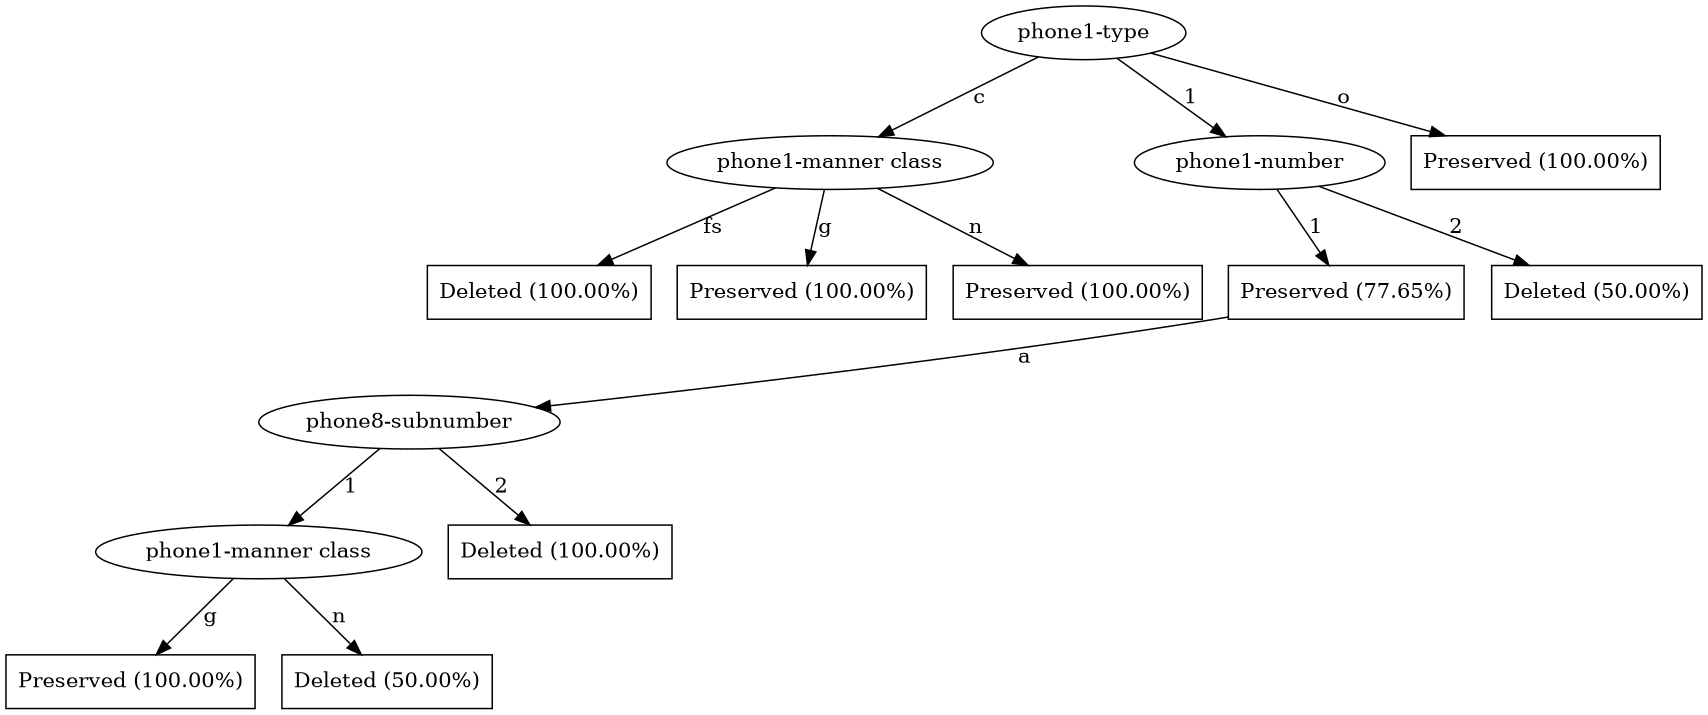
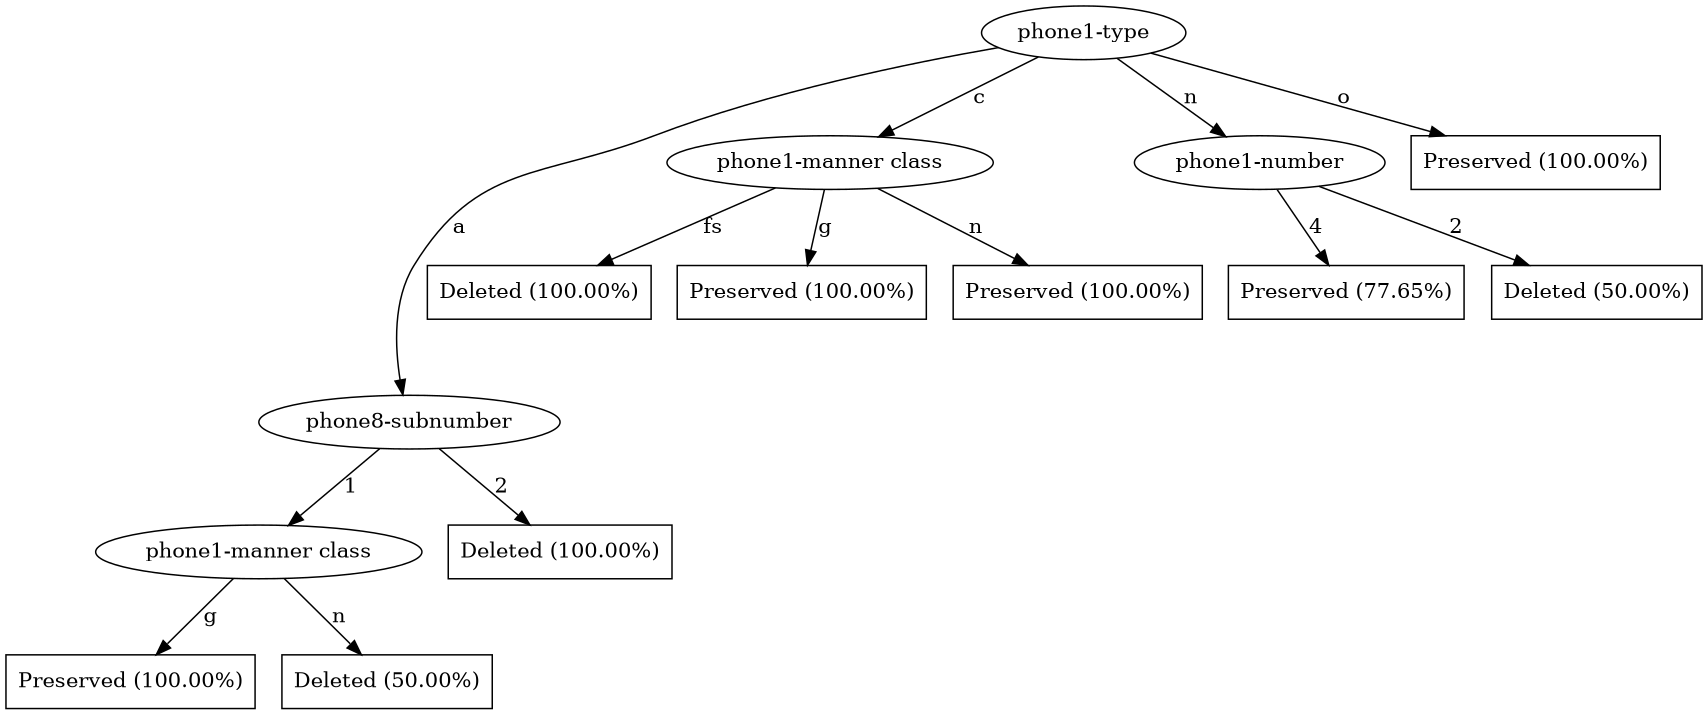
edge "phone1-type" -> "phone1-number": label "1" -> "n"
edge "phone1-number" -> "Preserved (77.65%)": label "1" -> "4"
edge "Preserved (77.65%)" -> "phone8-subnumber": now "phone1-type" -> "phone8-subnumber"
